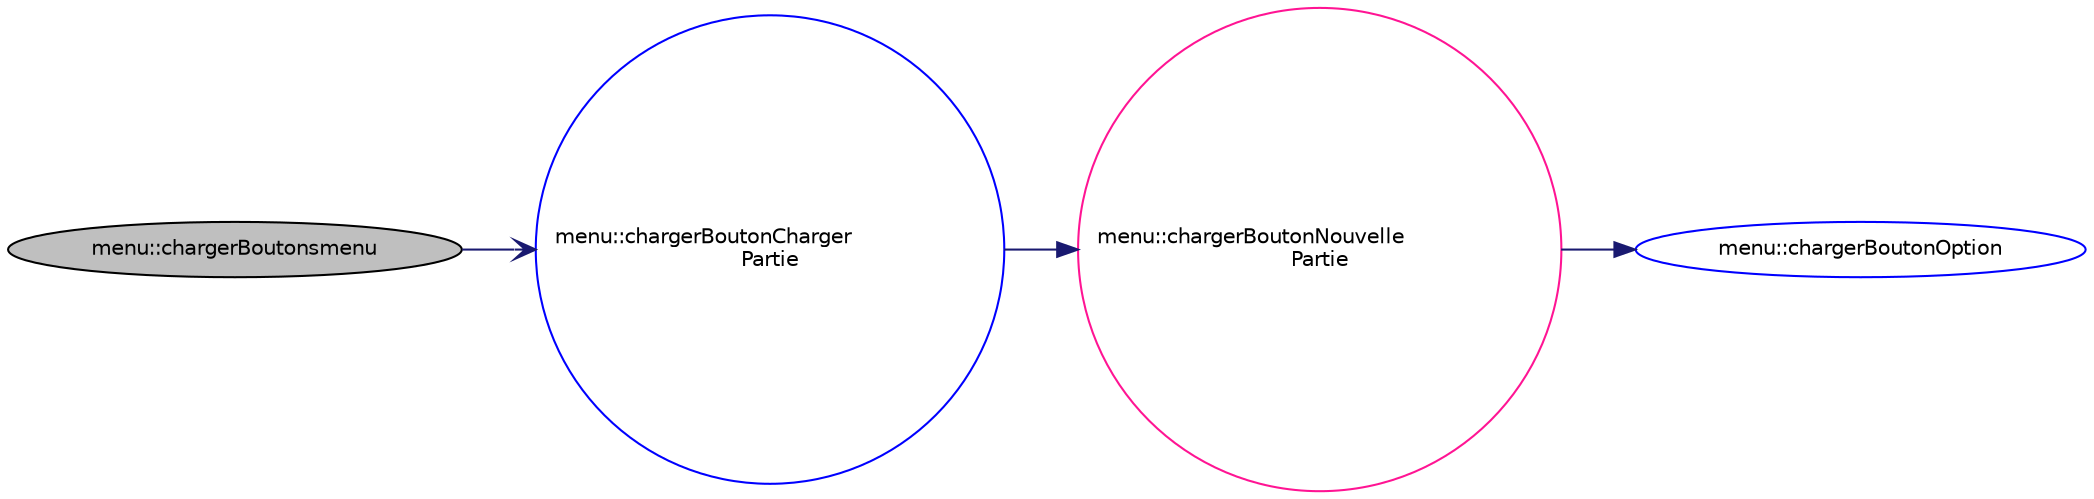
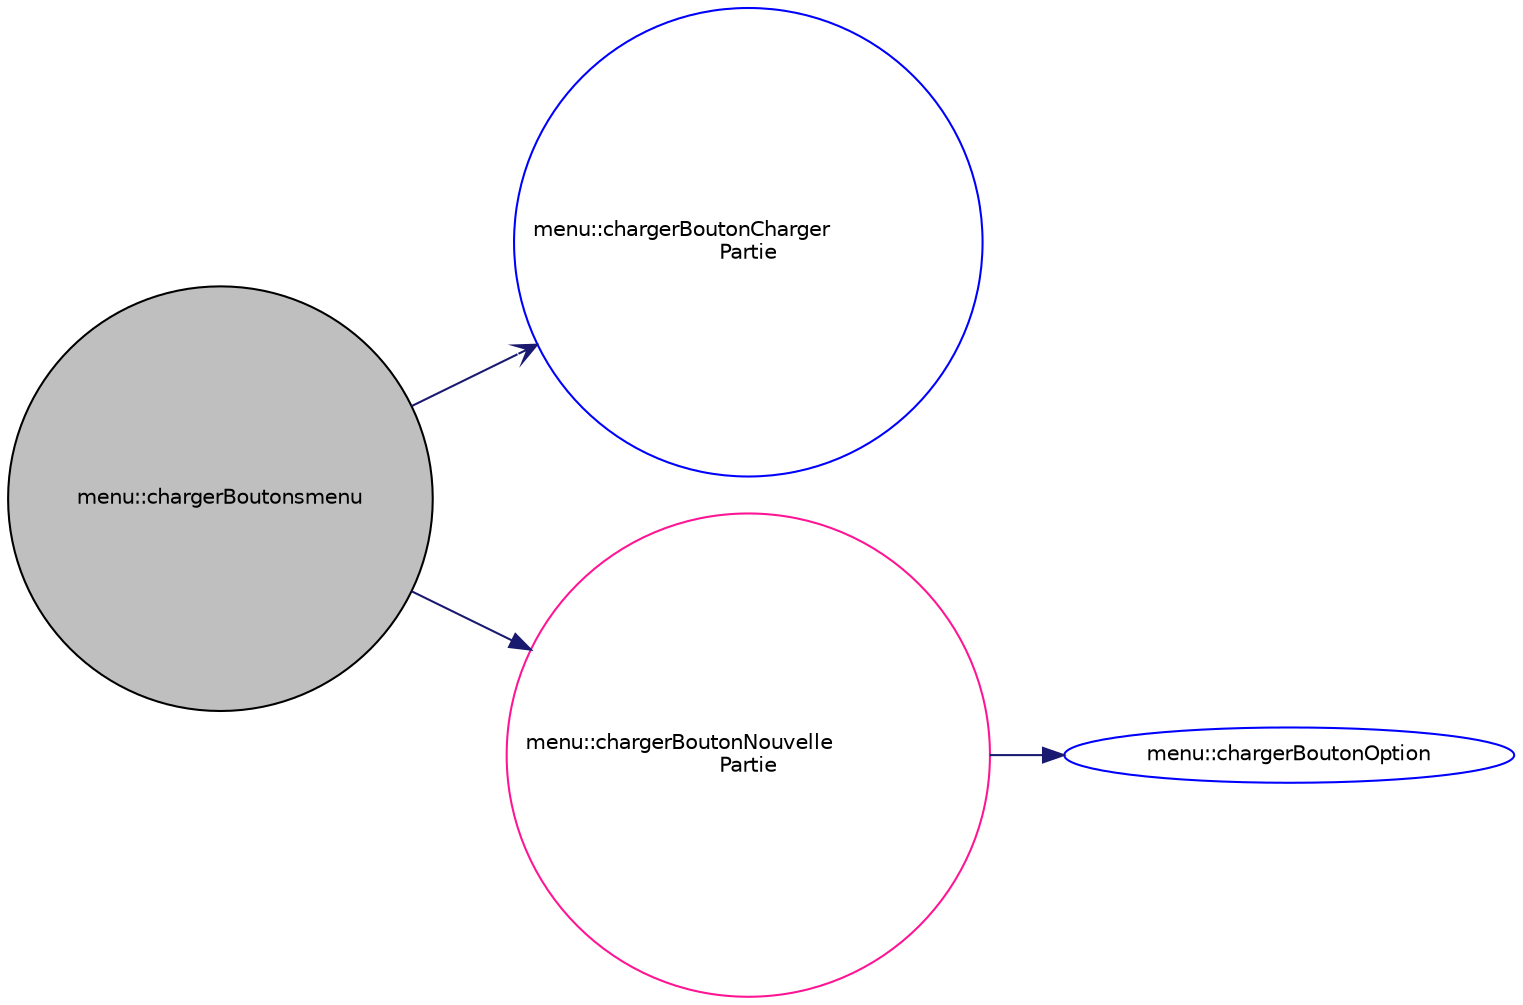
node "menu::chargerBoutonsmenu": shape ellipse -> circle
edge "menu::chargerBoutonCharger Partie" -> "menu::chargerBoutonNouvelle Partie": now "menu::chargerBoutonsmenu" -> "menu::chargerBoutonNouvelle Partie"
